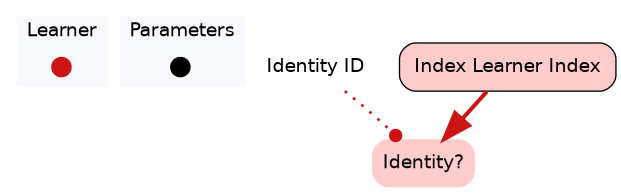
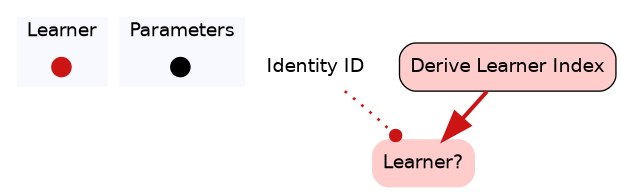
node "Index Learner Index": label "Index Learner Index" -> "Derive Learner Index"
node "Identity?": label "Identity?" -> "Learner?"
